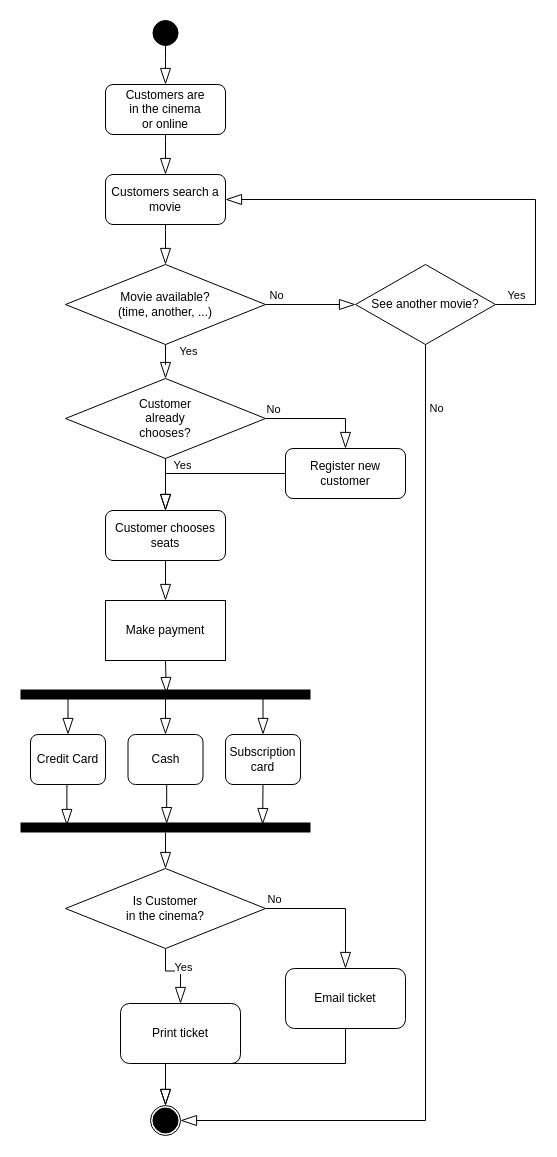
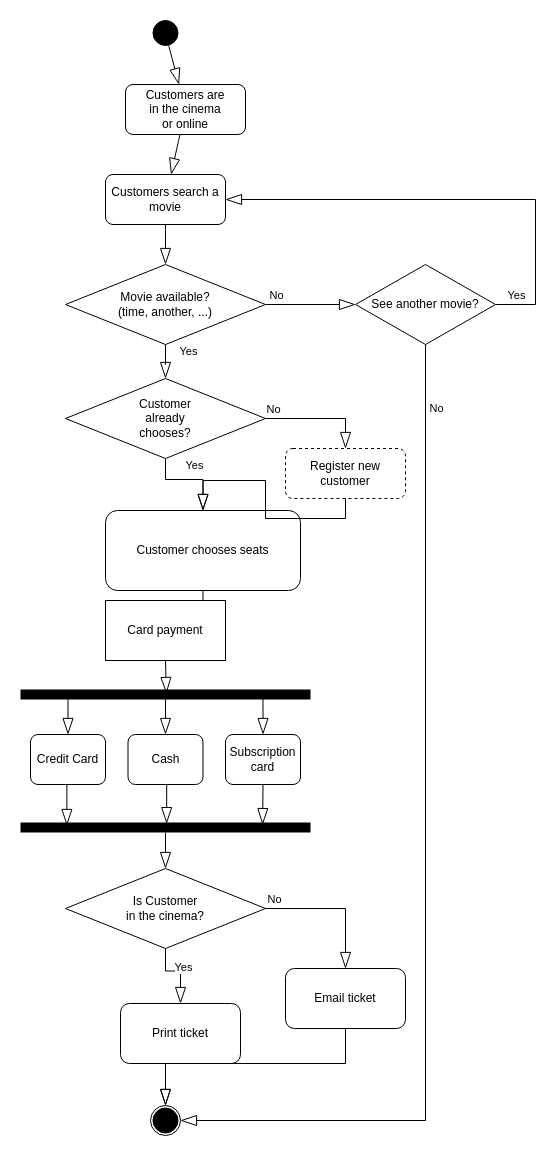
node "Customers are in the cinema or online": moved (166, 110) -> (186, 110)
node "Register new customer": style solid -> dashed
node "Customer chooses seats": size 120x50 -> 195x80
node "Make payment": label "Make payment" -> "Card payment"
